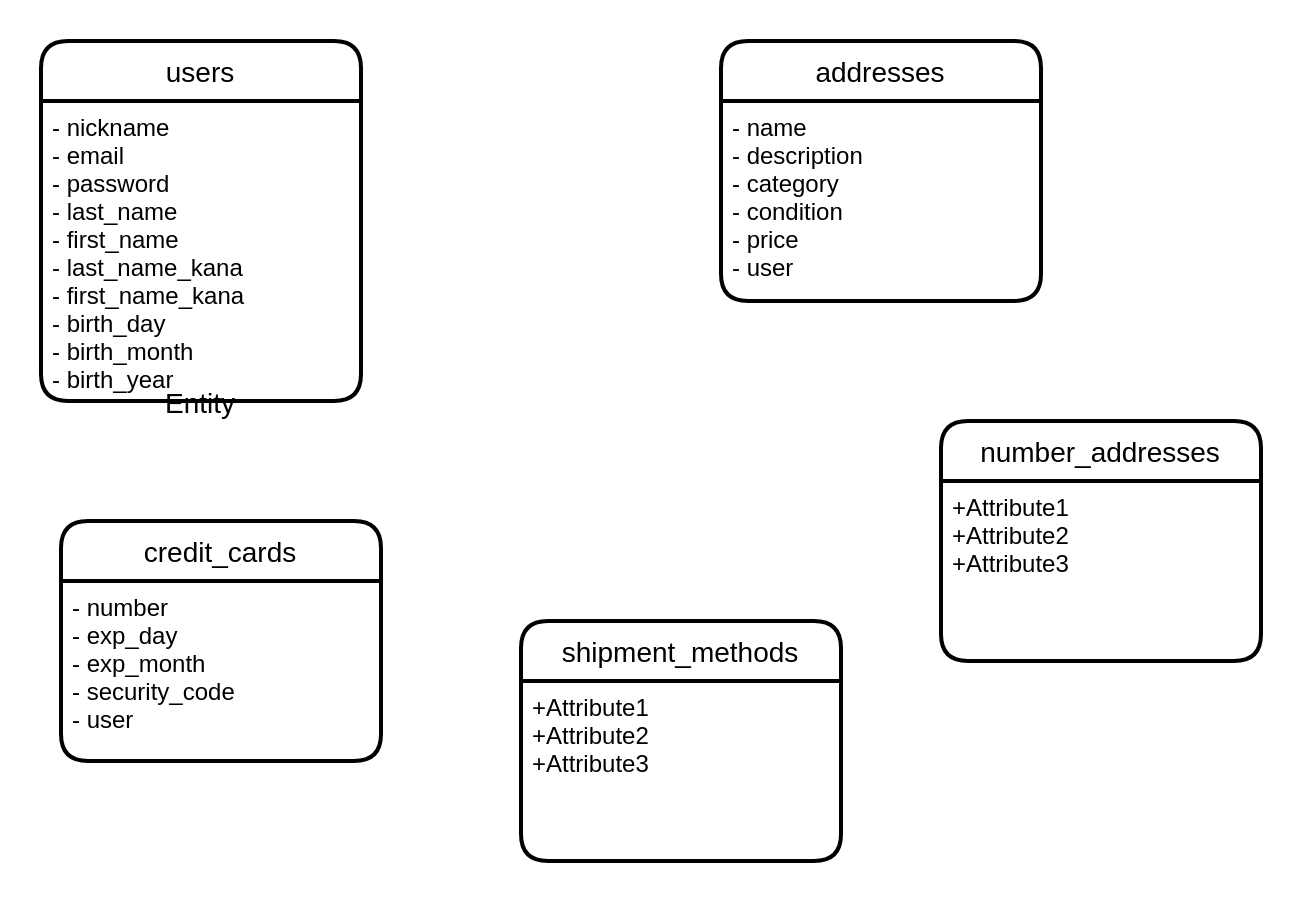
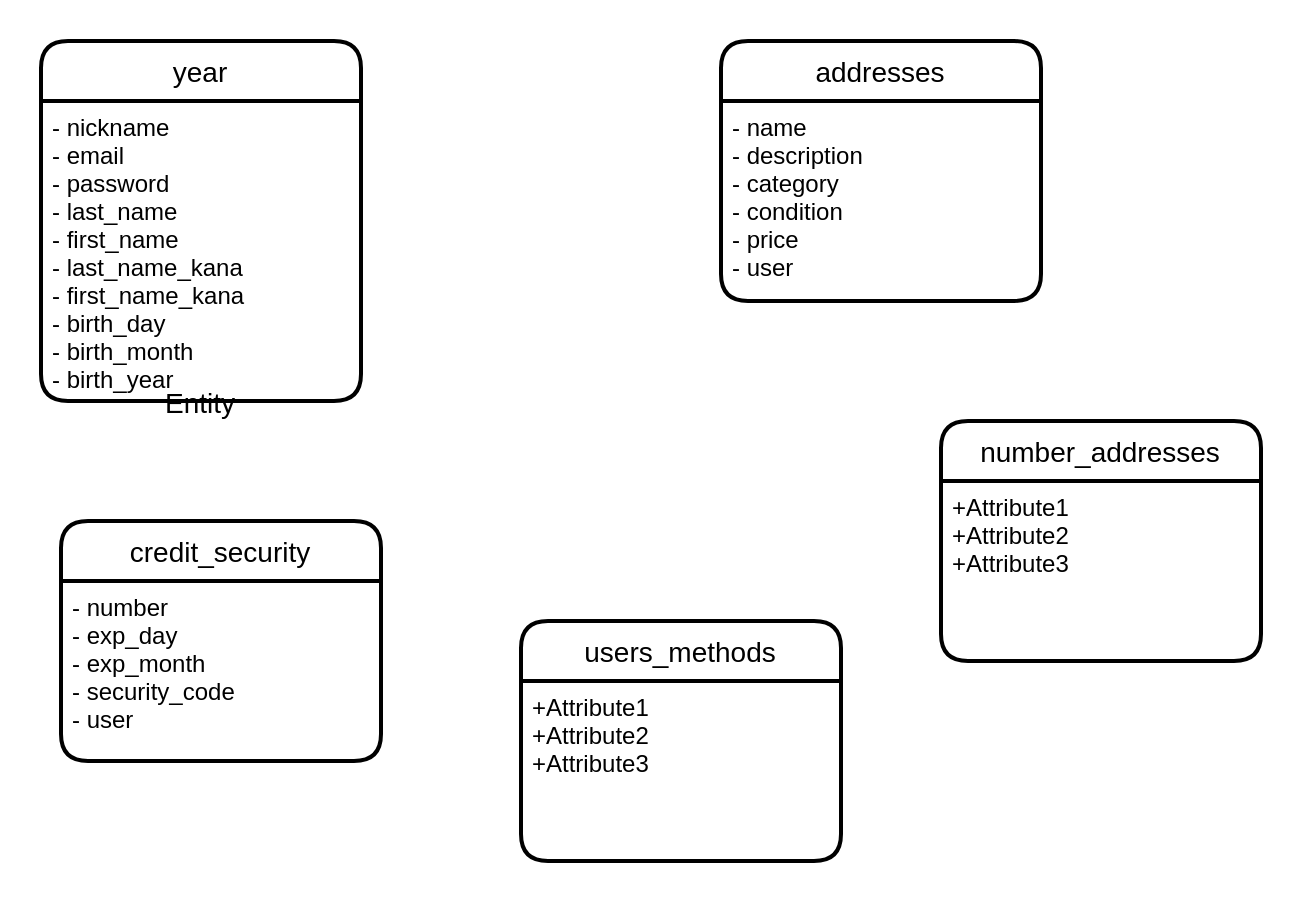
node "users": label "users" -> "year"
node "credit_cards": label "credit_cards" -> "credit_security"
node "shipment_methods": label "shipment_methods" -> "users_methods"
